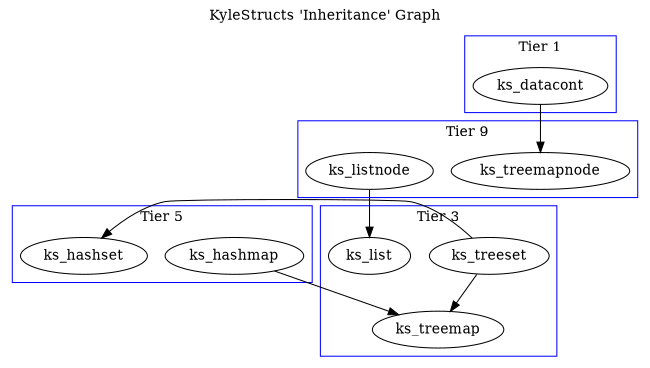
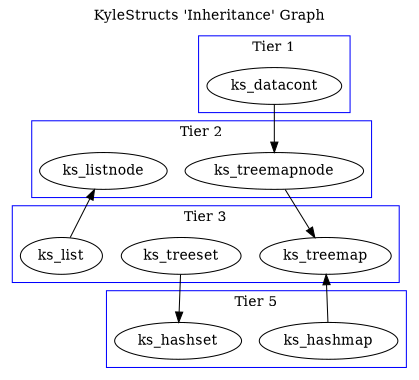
cluster "Tier 9": label "Tier 9" -> "Tier 2"
edge "ks_listnode" -> "ks_list": reversed
edge "ks_treeset" -> "ks_treemap": now "ks_treemapnode" -> "ks_treemap"
